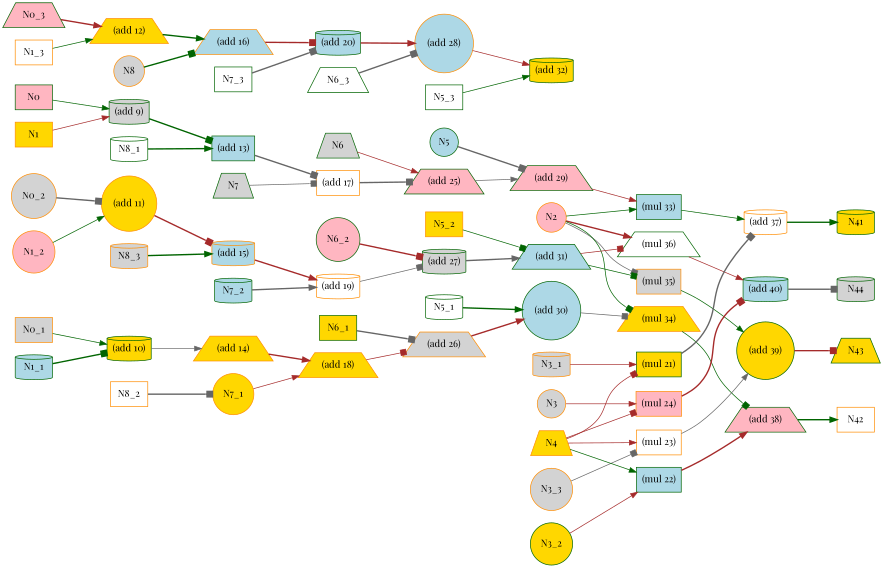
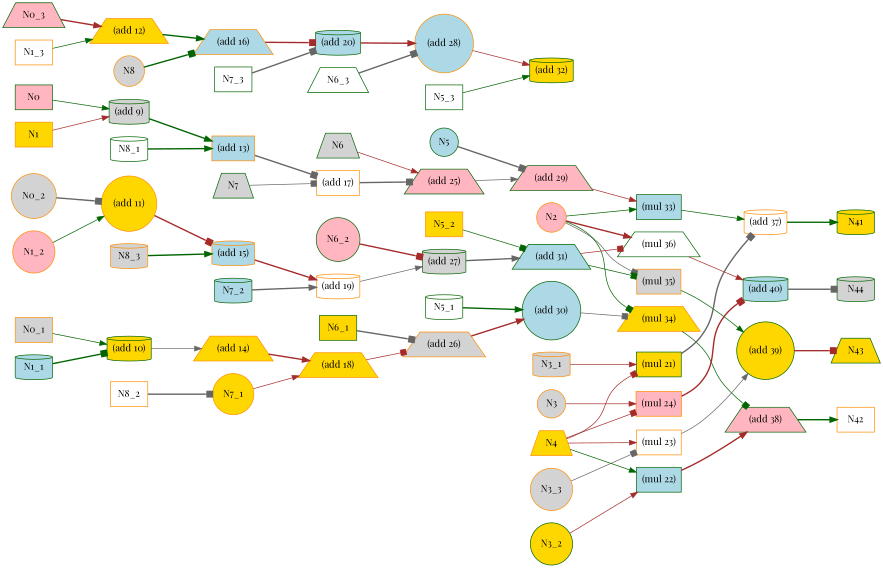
edge "(add 9)" -> "(add 13)": arrowhead box -> normal
node "(add 13)": color darkgreen -> darkorange
edge "(add 19)" -> "(add 27)": arrowhead box -> normal
